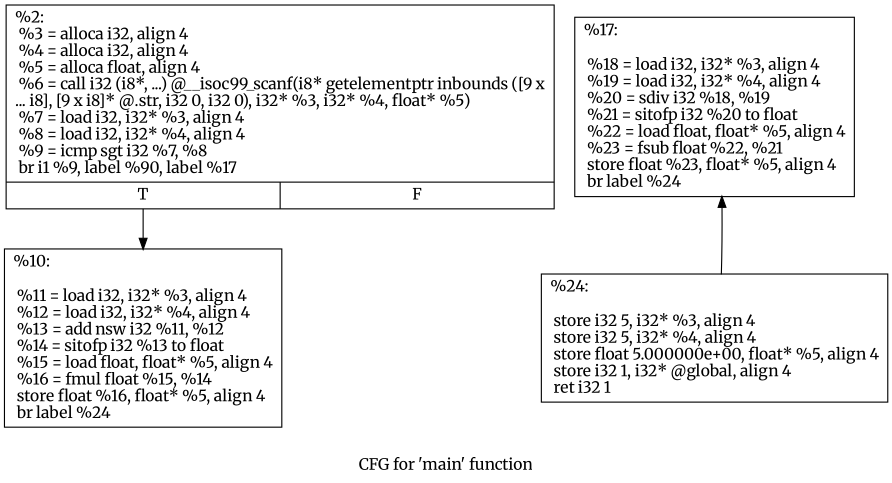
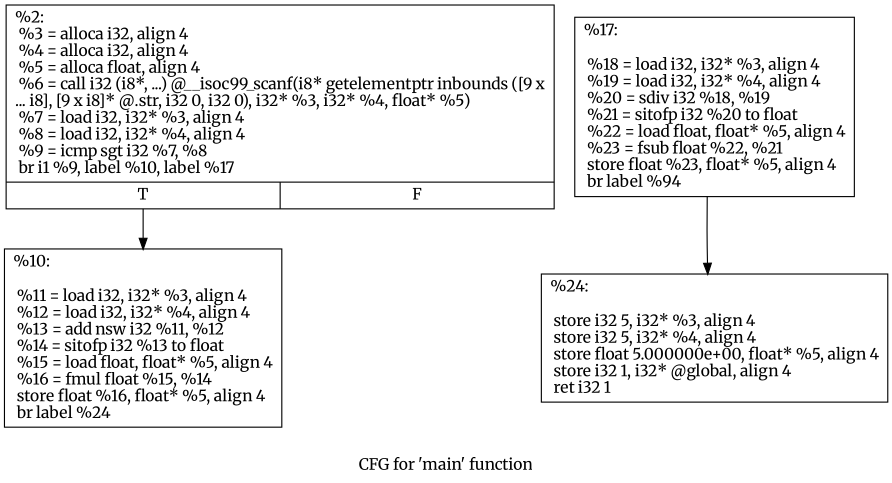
node "%2:": text "br i1 %9, label %90, label %17" -> "br i1 %9, label %10, label %17"
node "%17:": text "br label %24" -> "br label %94"
edge "%24:" -> "%17:": reversed
